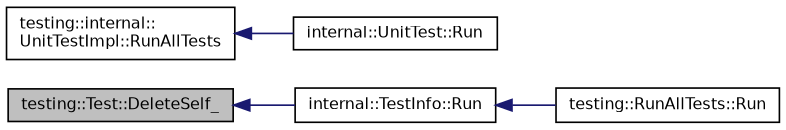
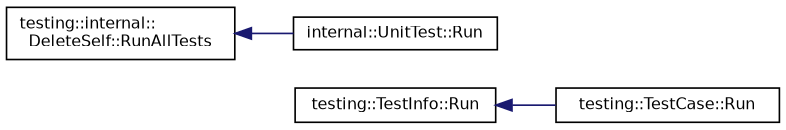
node "testing::internal:: UnitTestImpl::RunAllTests": label "testing::internal:: UnitTestImpl::RunAllTests" -> "testing::internal:: DeleteSelf::RunAllTests"
node "testing::Test::DeleteSelf_": removed
node "internal::TestInfo::Run": label "internal::TestInfo::Run" -> "testing::TestInfo::Run"
node "testing::RunAllTests::Run": label "testing::RunAllTests::Run" -> "testing::TestCase::Run"
